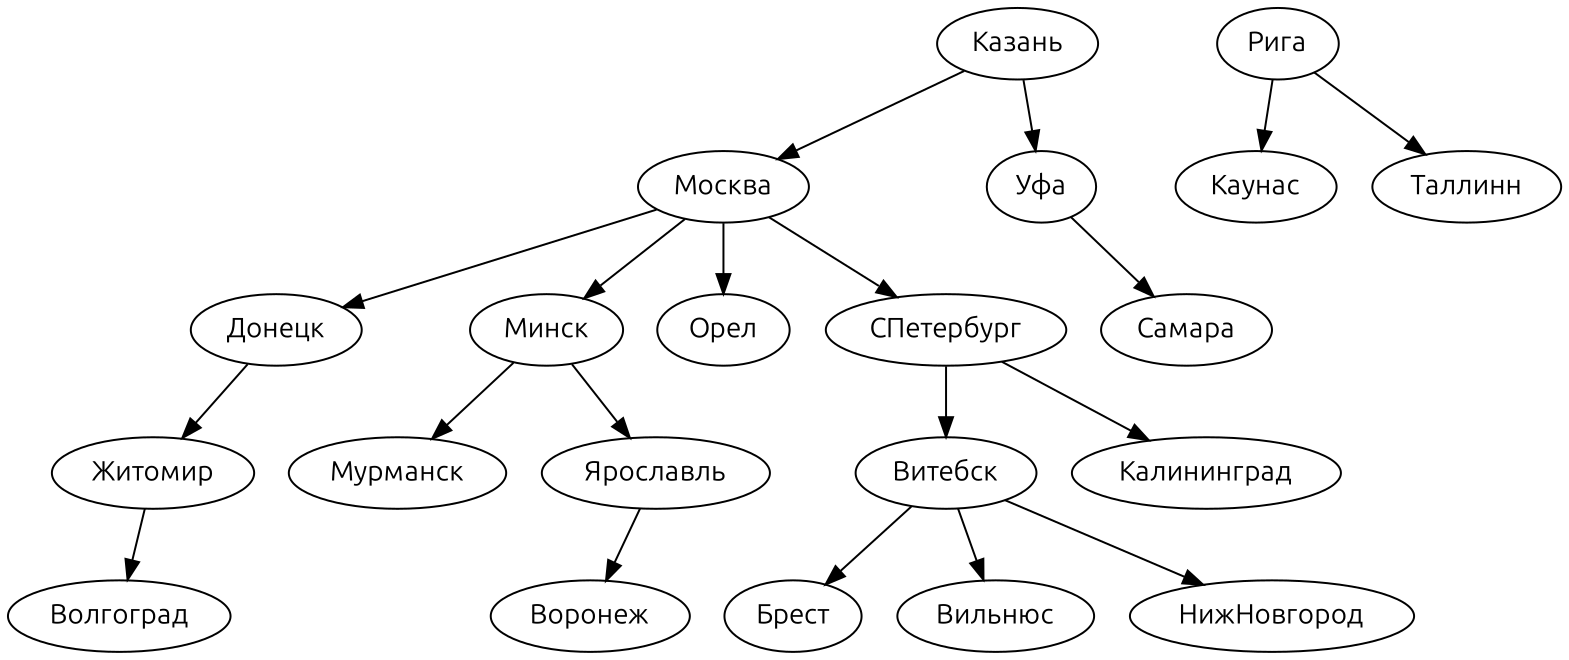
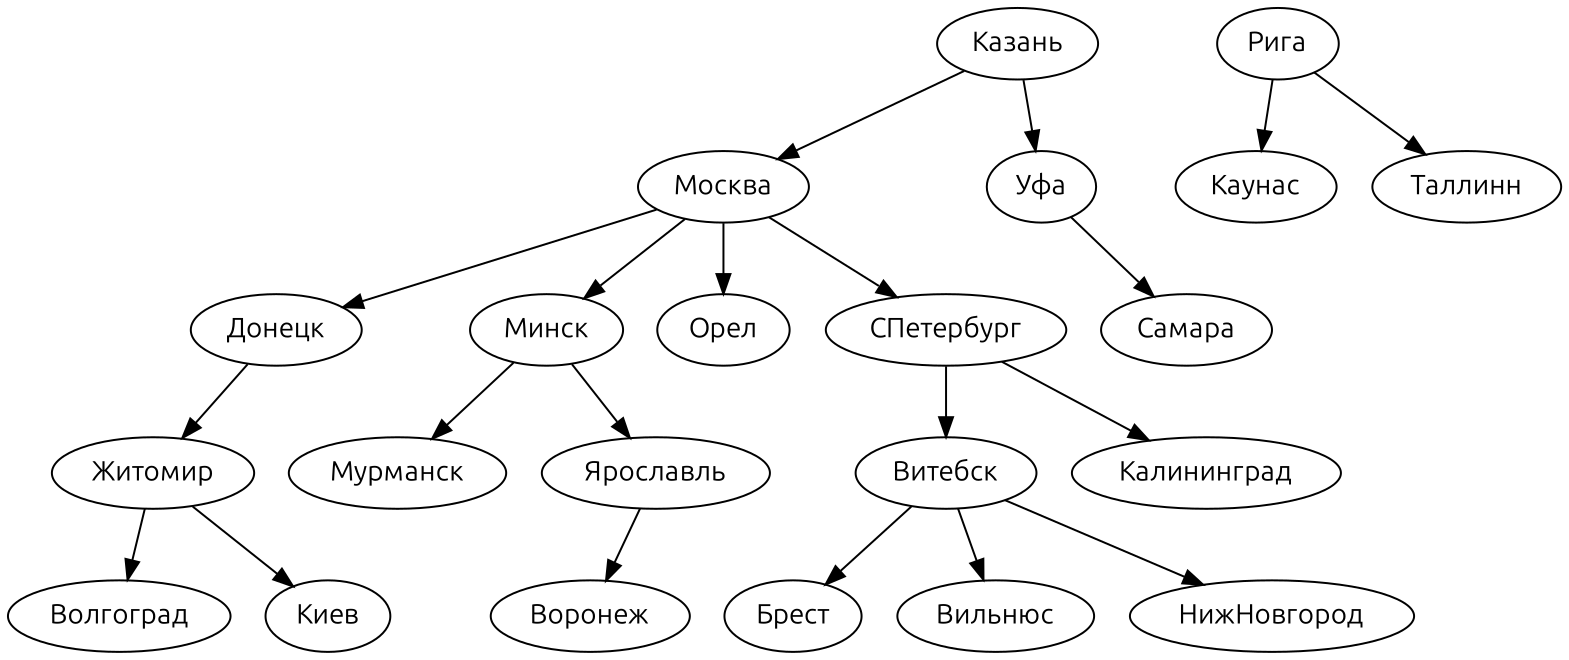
node "Киев": added
